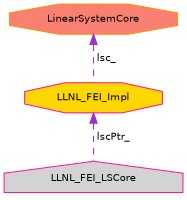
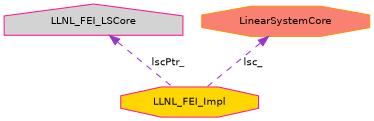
edge "LLNL_FEI_LSCore" -> "LLNL_FEI_Impl": reversed
